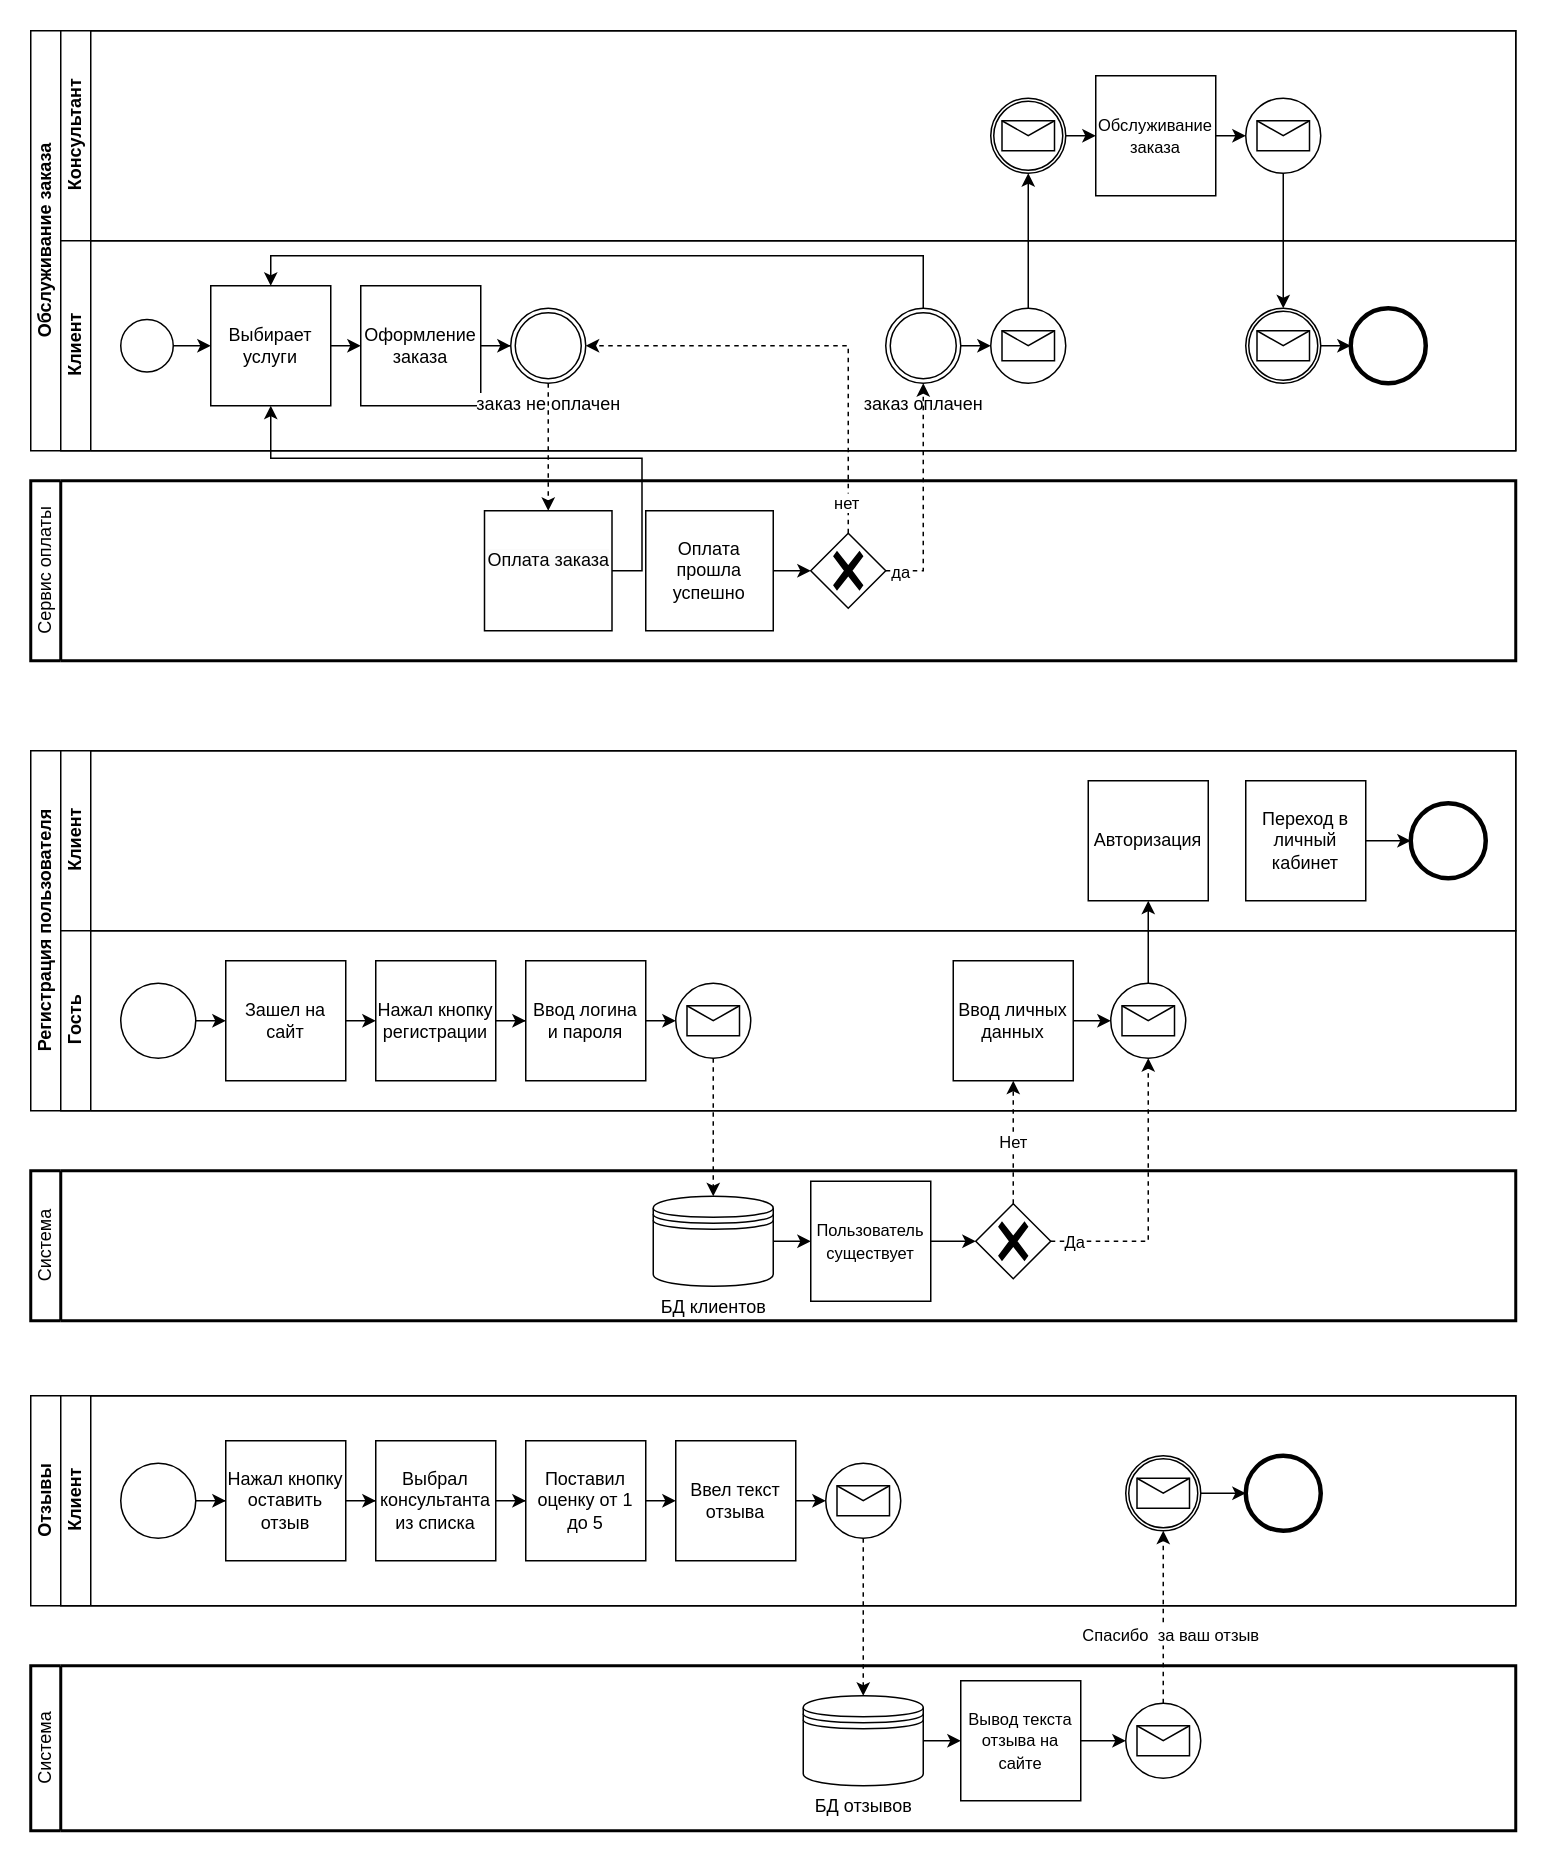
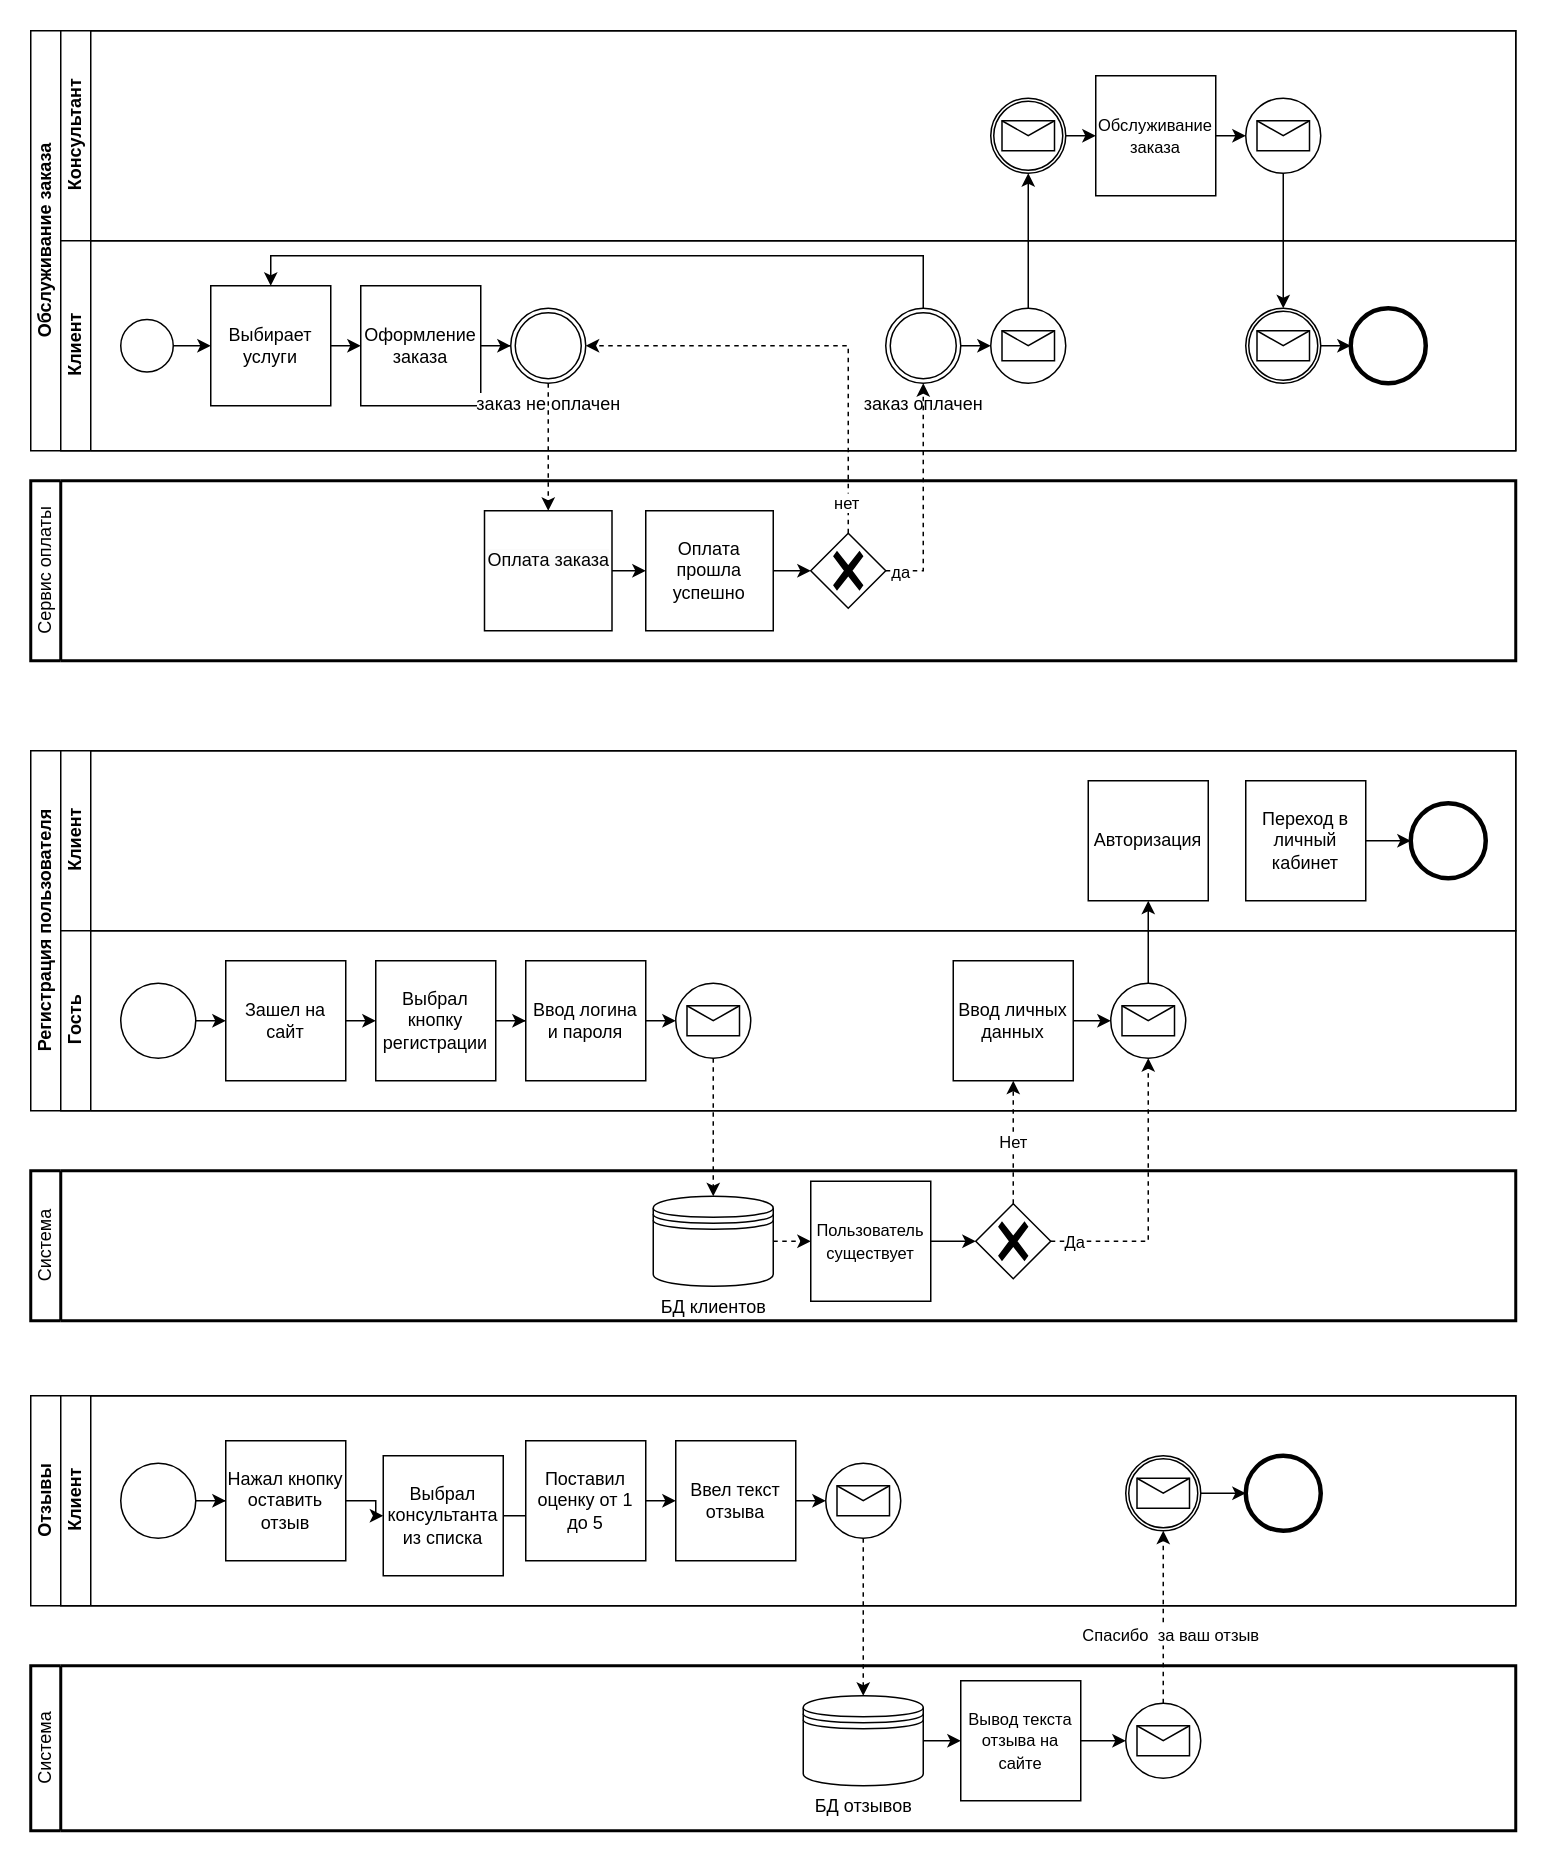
edge "Оплата заказа" -> "Выбирает услуги": now "Оплата заказа" -> "Оплата прошла успешно"
node "Нажал кнопку регистрации": label "Нажал кнопку регистрации" -> "Выбрал кнопку регистрации"
edge "БД клиентов" -> "Пользователь существует": style solid -> dashed
node "Выбрал консультанта из списка": moved (436, 1501) -> (443, 1516)
